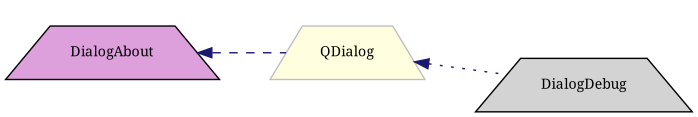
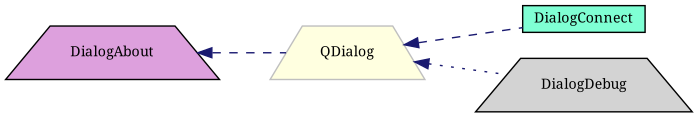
node "DialogConnect": added
